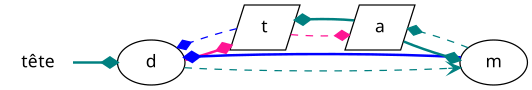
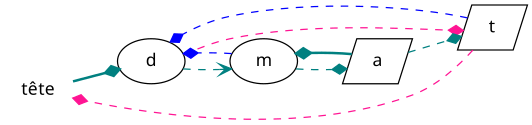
edge "a" -> "t": style bold -> dashed
edge "t" -> "a": now "t" -> "tête"
edge "m" -> "d": style bold -> dashed
edge "d" -> "t": style bold -> dashed
